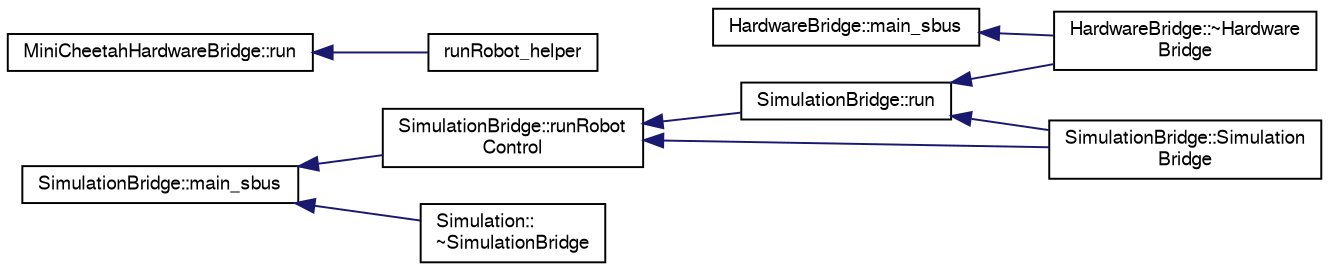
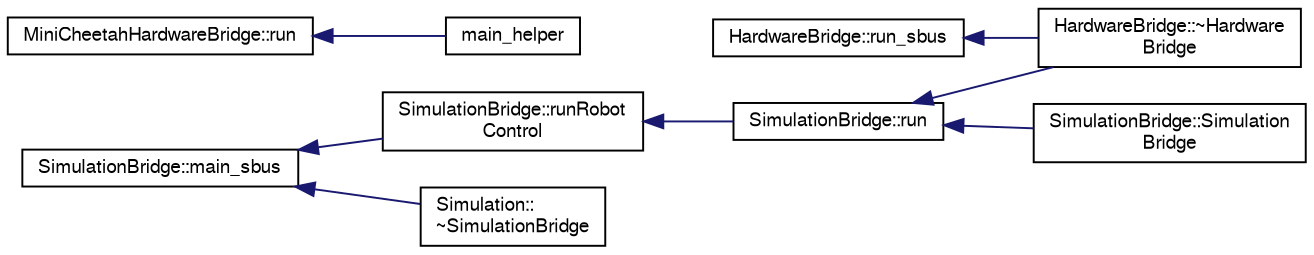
node "HardwareBridge::main_sbus": label "HardwareBridge::main_sbus" -> "HardwareBridge::run_sbus"
node "runRobot_helper": label "runRobot_helper" -> "main_helper"
edge "SimulationBridge::Simulation Bridge" -> "SimulationBridge::runRobot Control": removed
